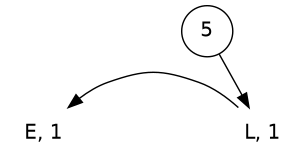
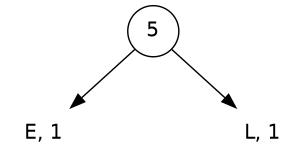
edge "L, 1" -> "E, 1": now "5" -> "E, 1"
